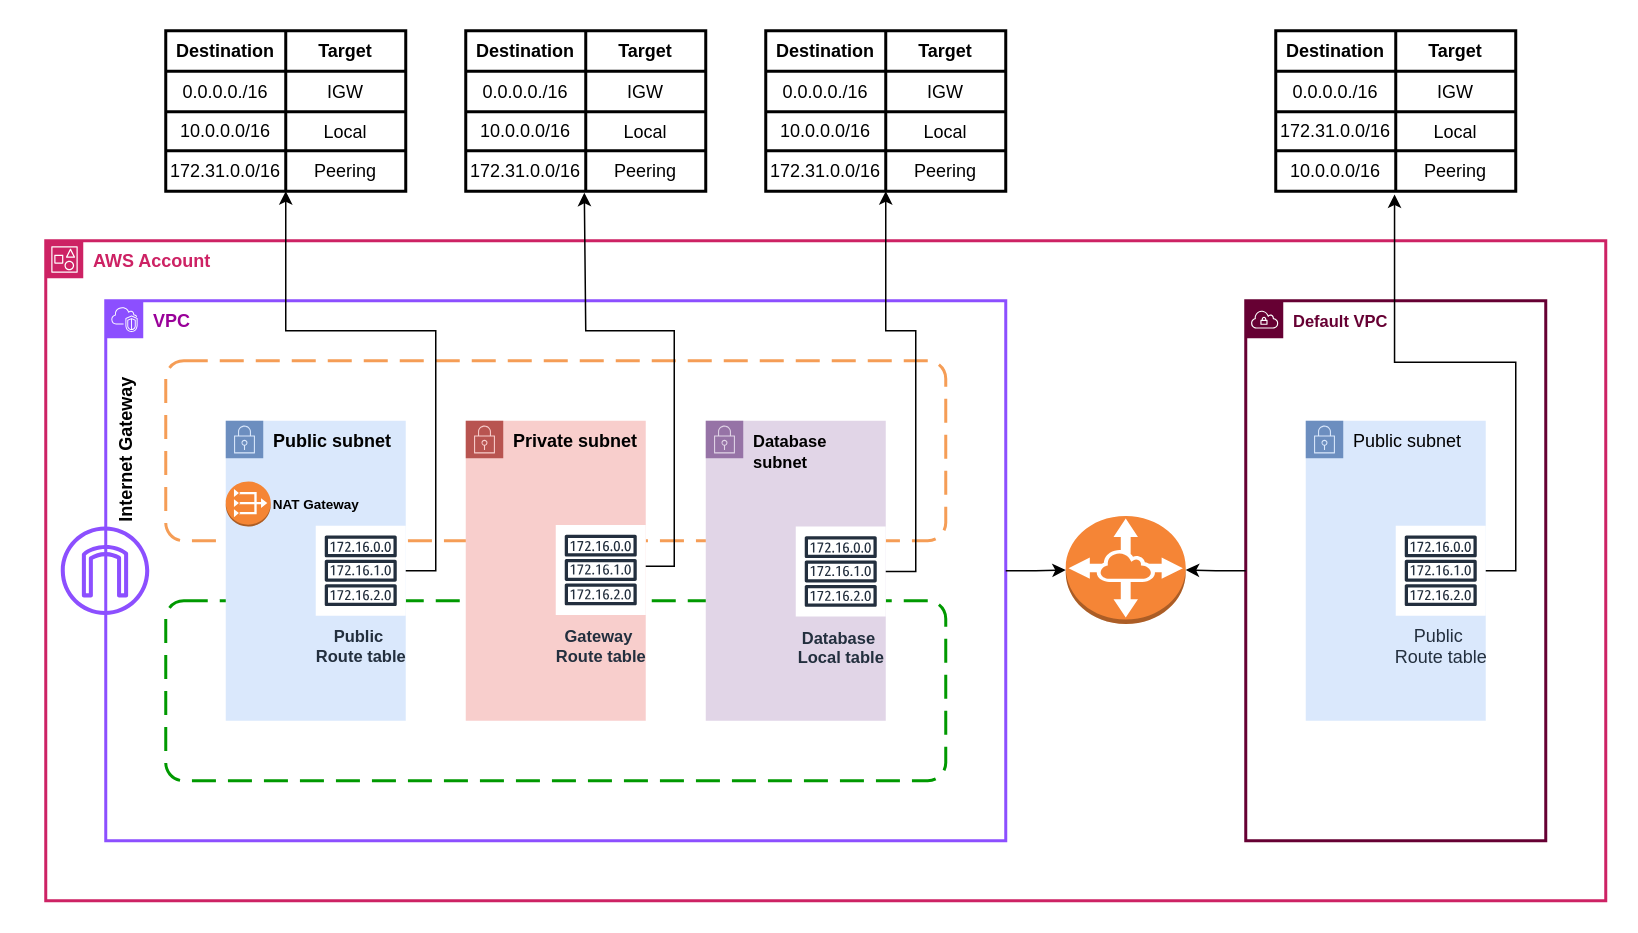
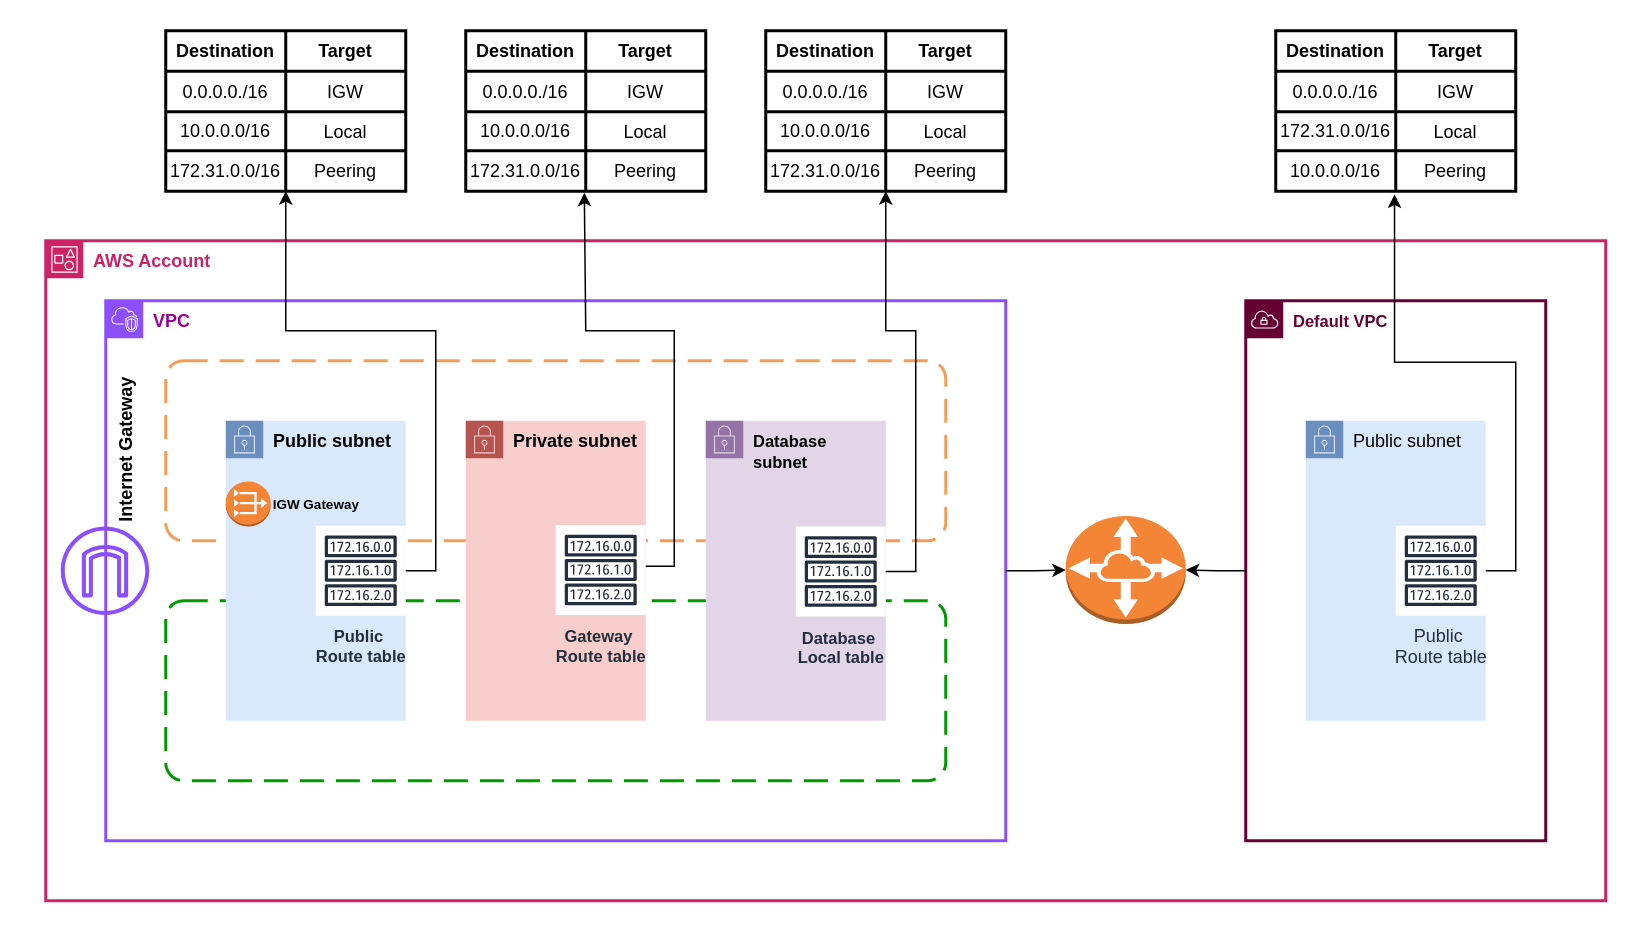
node "NAT Gateway": label "NAT Gateway" -> "IGW Gateway"
